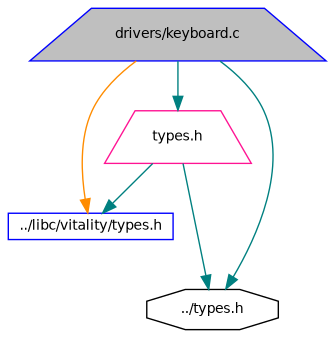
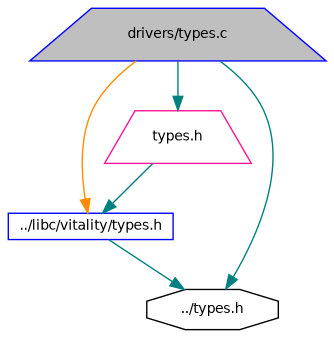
node "drivers/keyboard.c": label "drivers/keyboard.c" -> "drivers/types.c"
edge "types.h" -> "../types.h": now "../libc/vitality/types.h" -> "../types.h"
